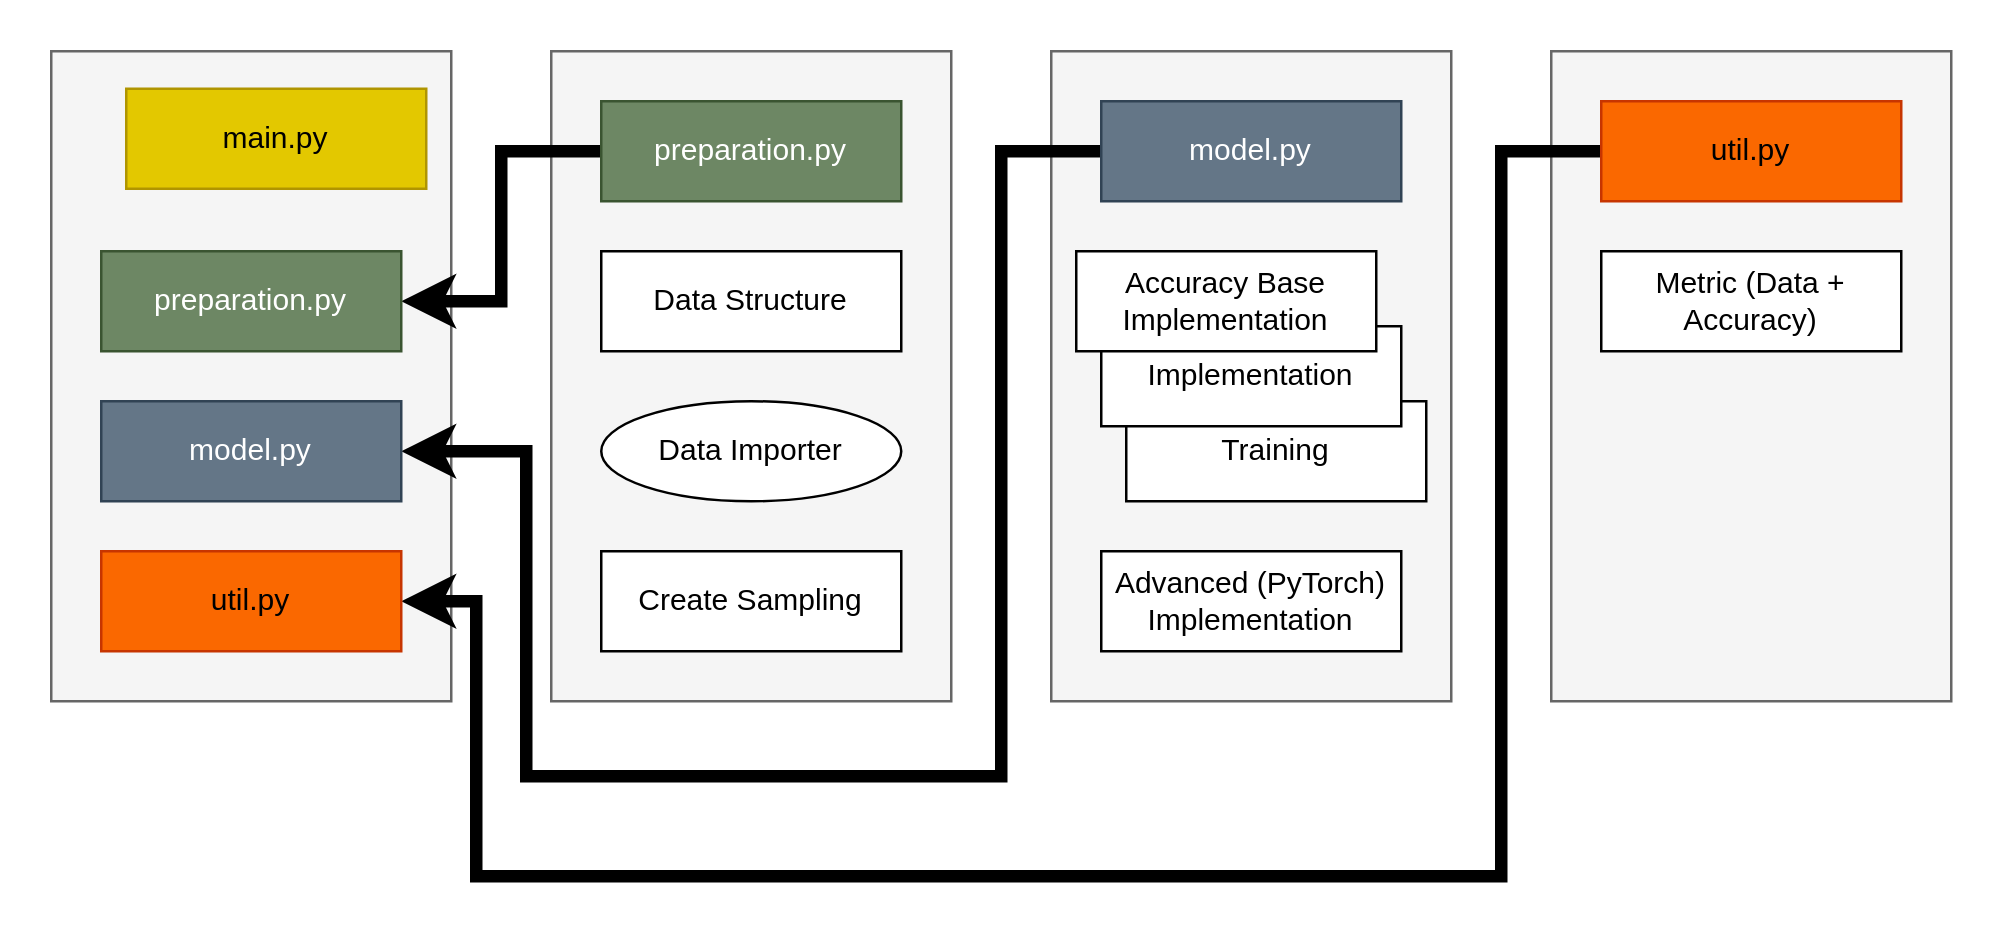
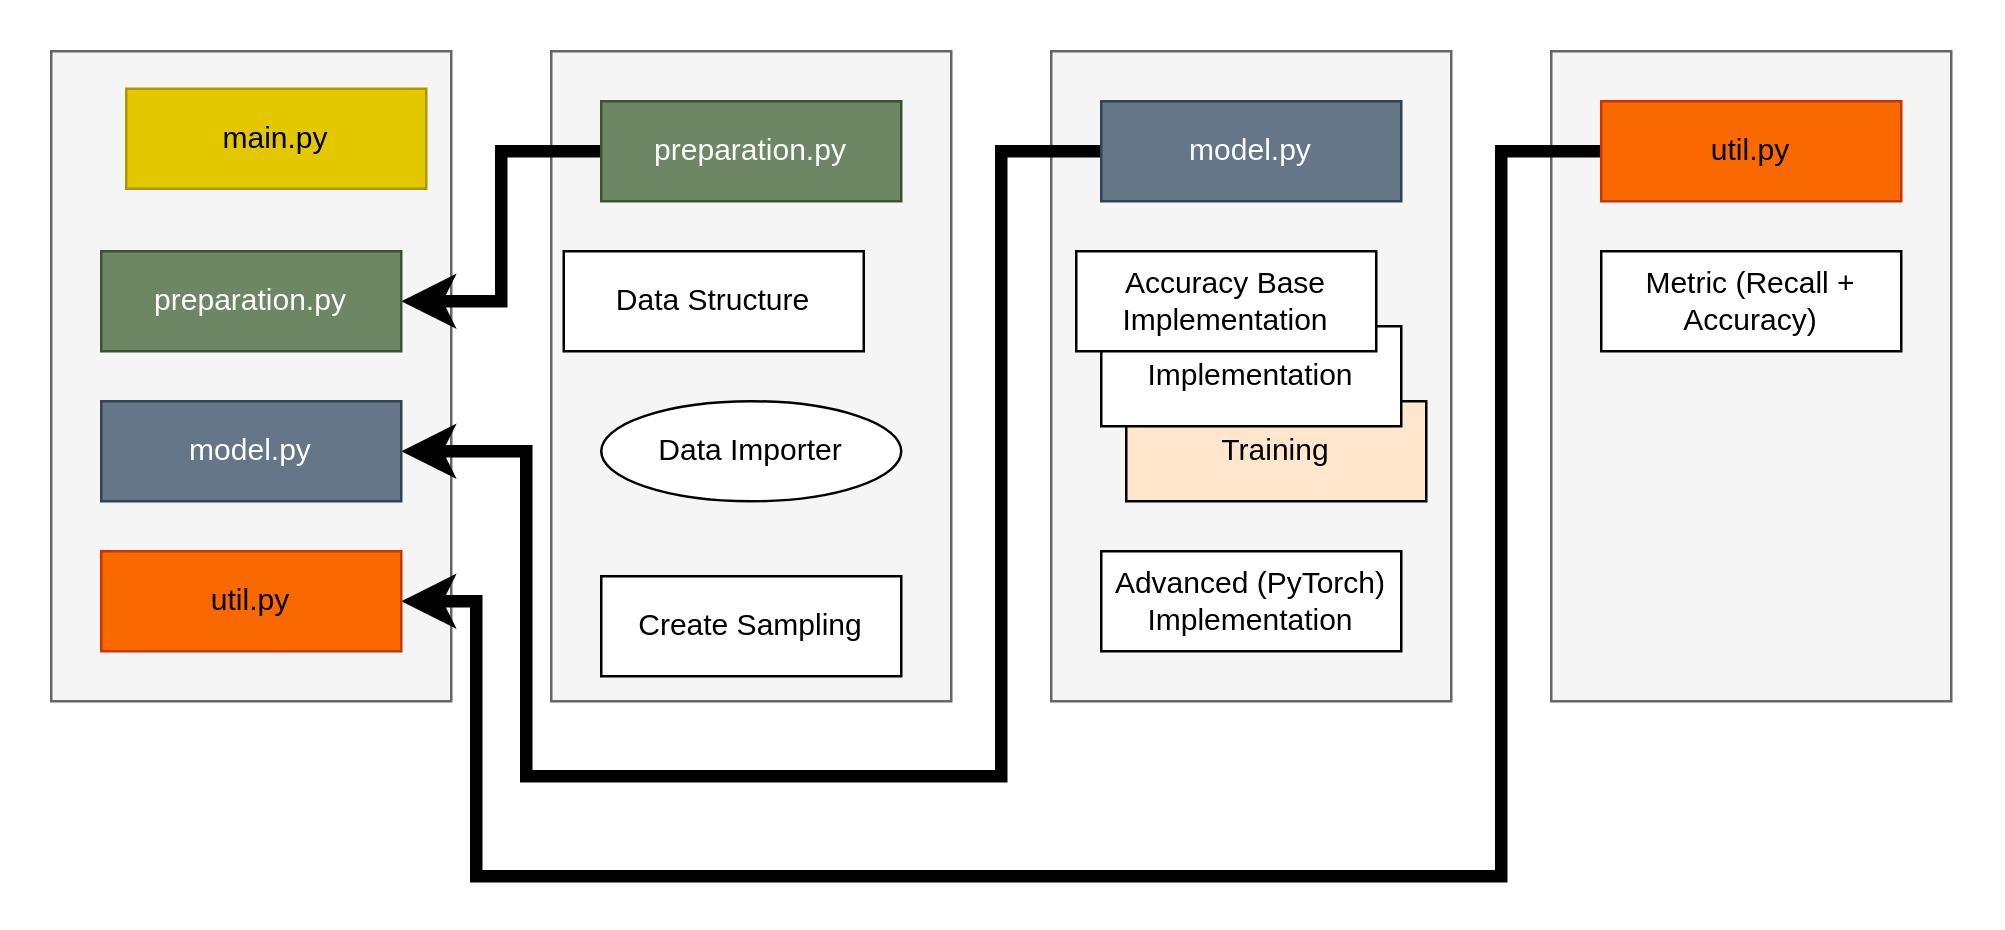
node "Data Structure": moved (751, 301) -> (714, 301)
node "Metric (Data + Accuracy)": label "Metric (Data + Accuracy)" -> "Metric (Recall + Accuracy)"
node "Training": fillcolor #ffffff -> #ffe6cc
node "Create Sampling": moved (751, 601) -> (751, 626)
